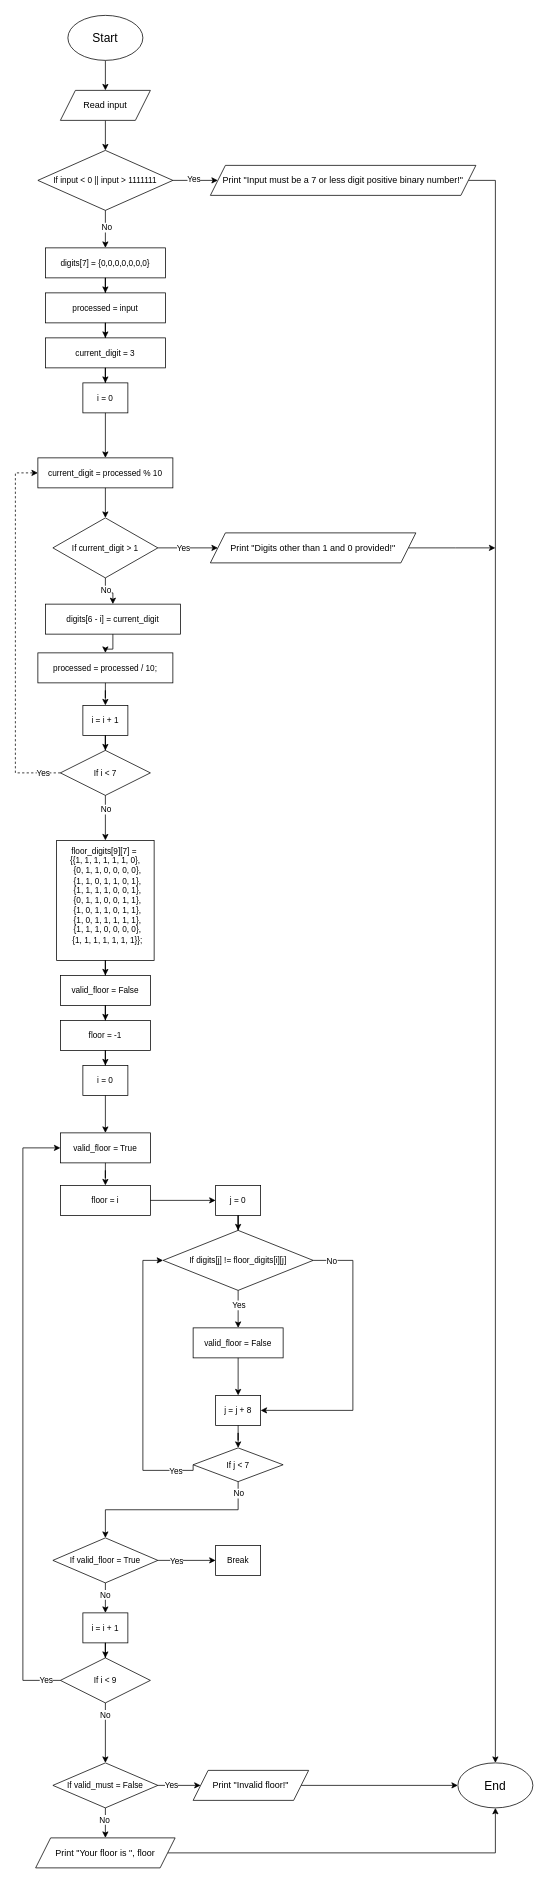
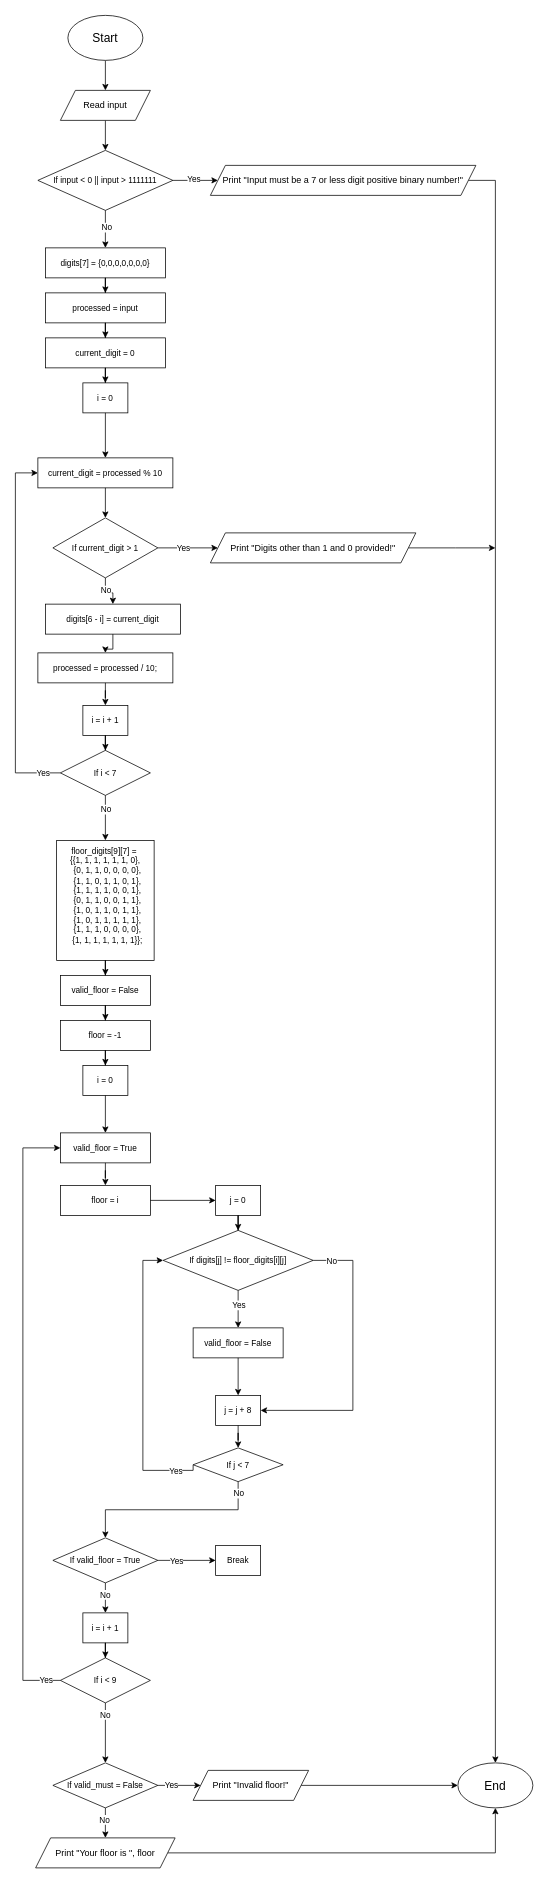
node "current_digit = 3": label "current_digit = 3" -> "current_digit = 0"
edge "If i < 7" -> "current_digit = processed % 10": style dashed -> solid
